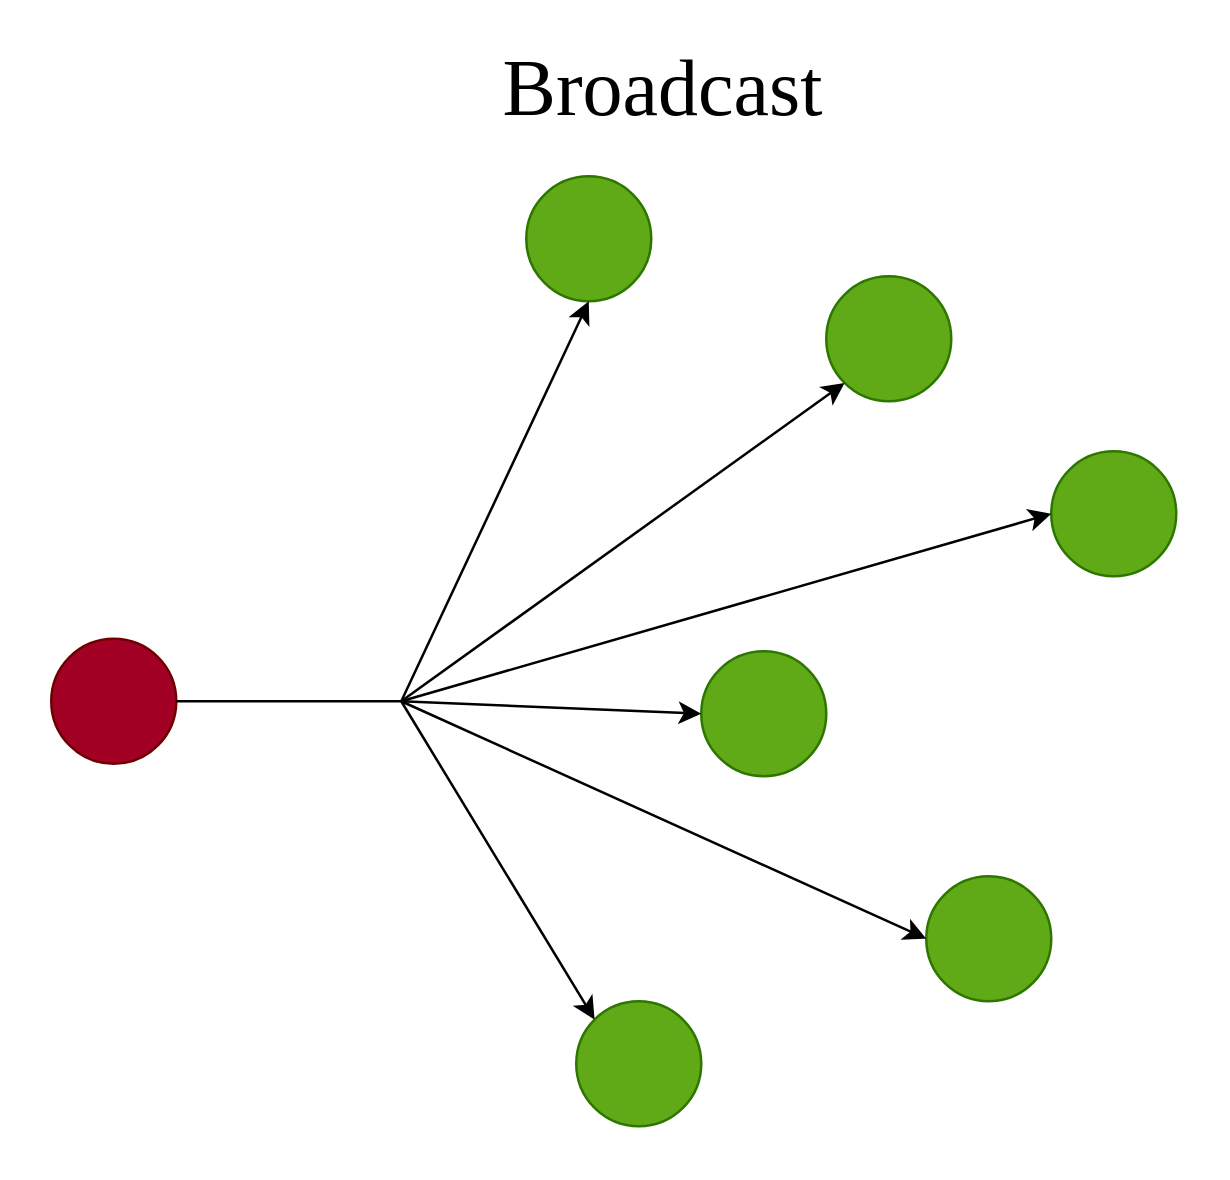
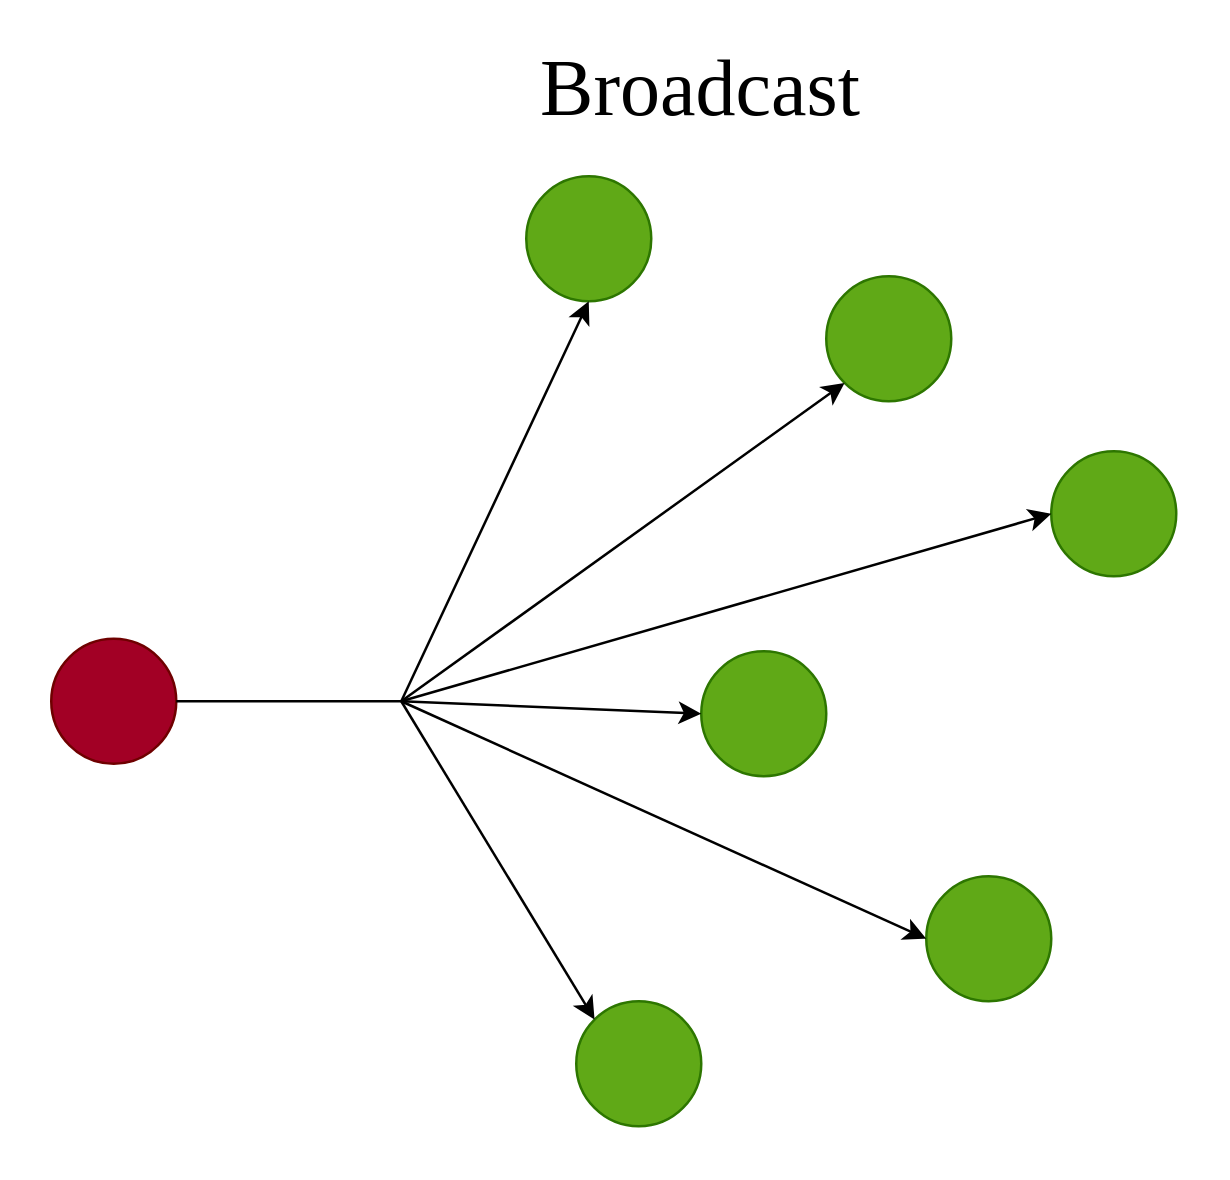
node "Broadcast": moved (664, 89) -> (701, 89)
